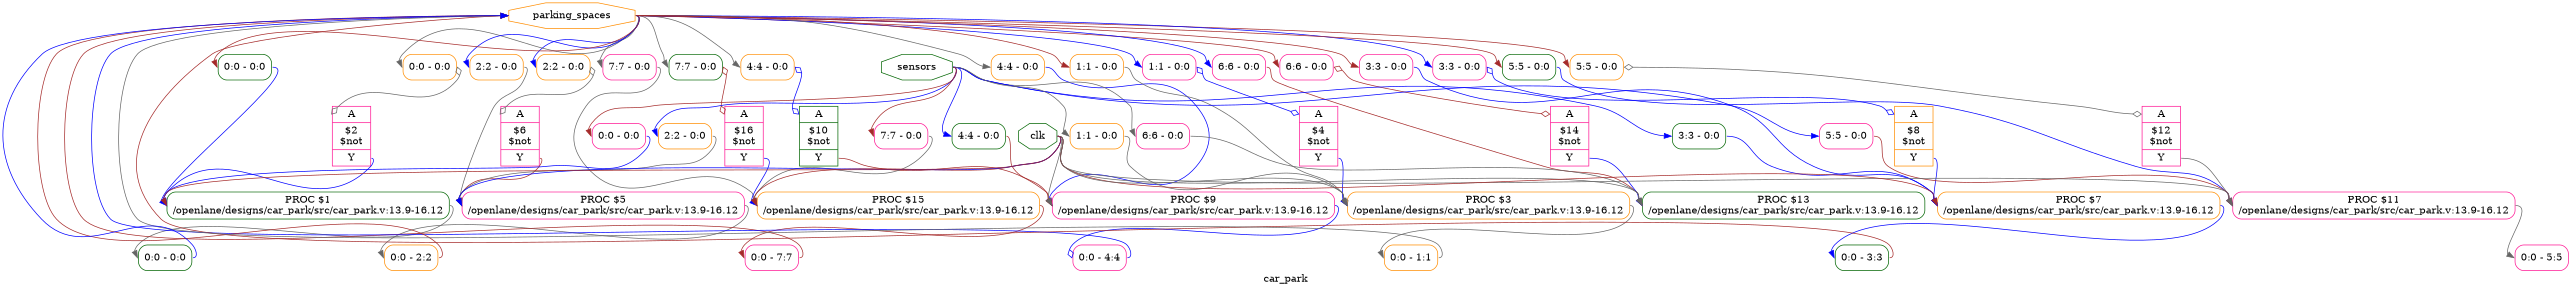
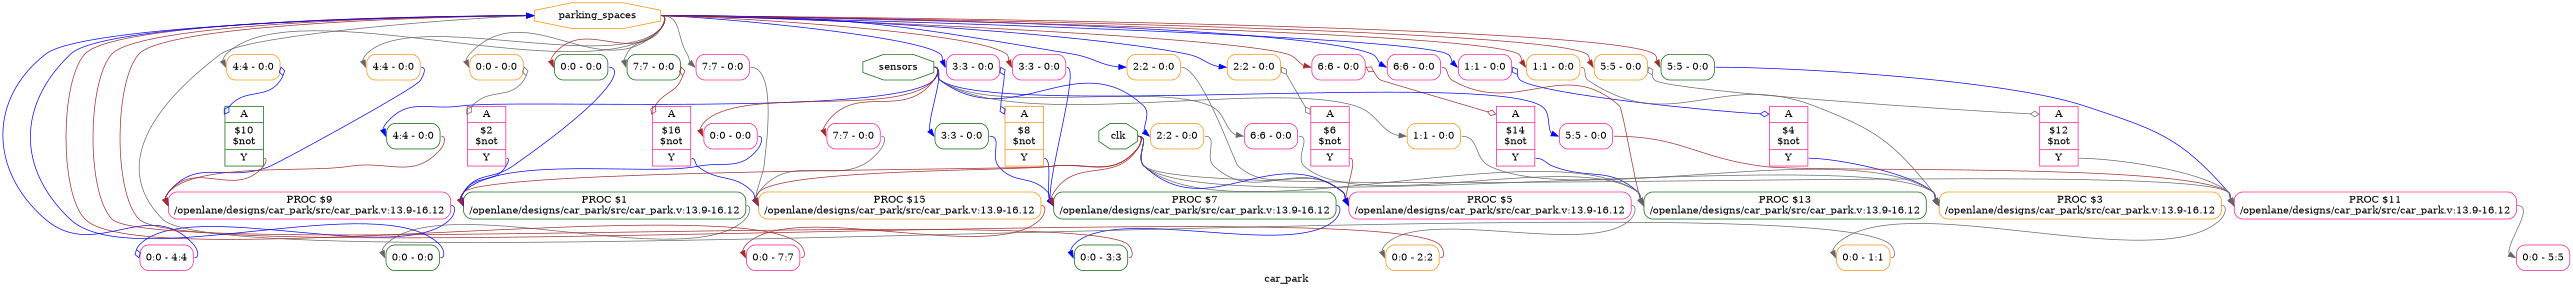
edge "clk" -> "PROC $9 /openlane/designs/car_park/src/car_park.v:13.9-16.12": removed
node "PROC $7 /openlane/designs/car_park/src/car_park.v:13.9-16.12": color darkorange -> darkgreen
